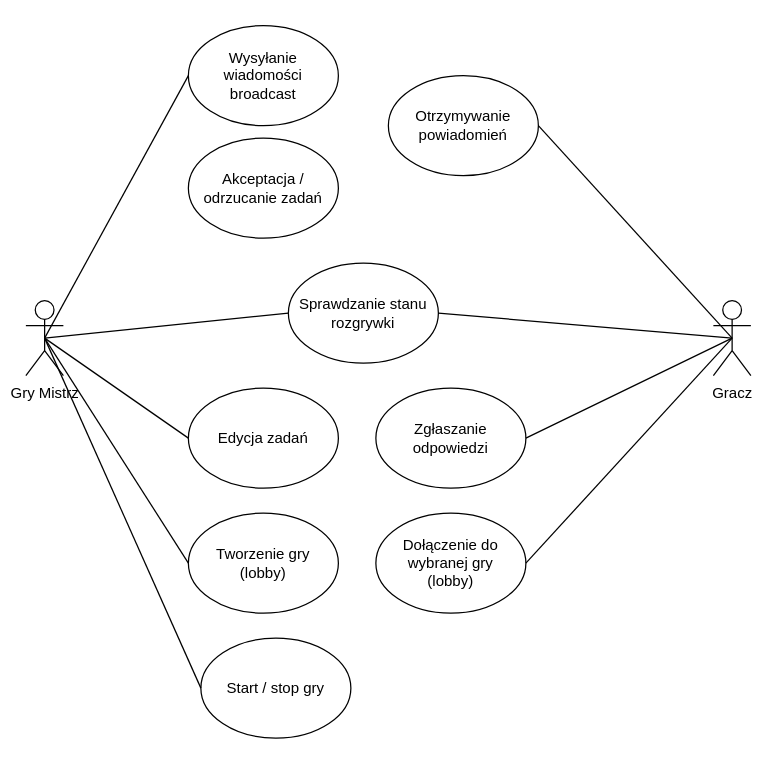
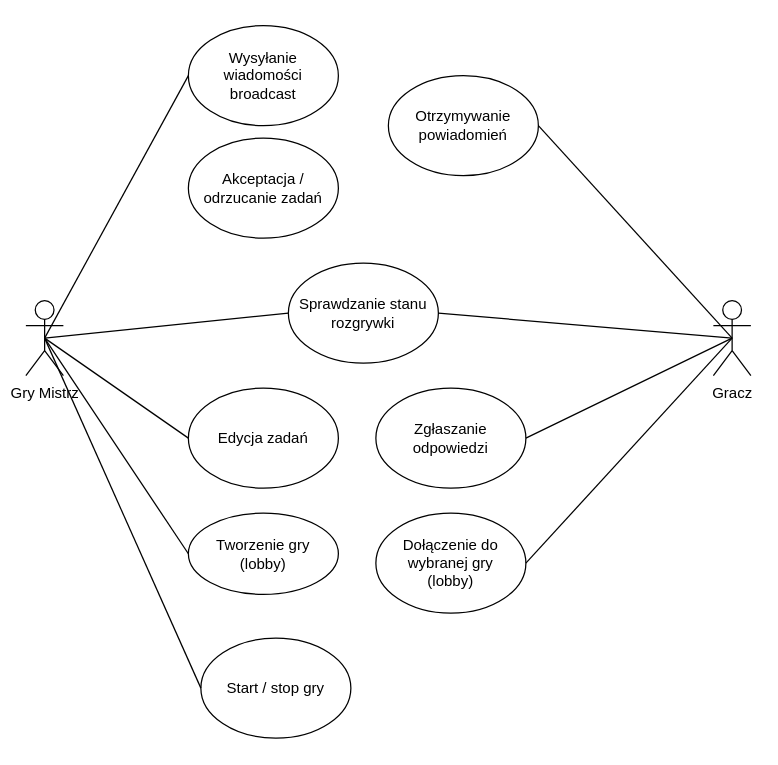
node "Tworzenie gry (lobby)": size 150x100 -> 150x81
